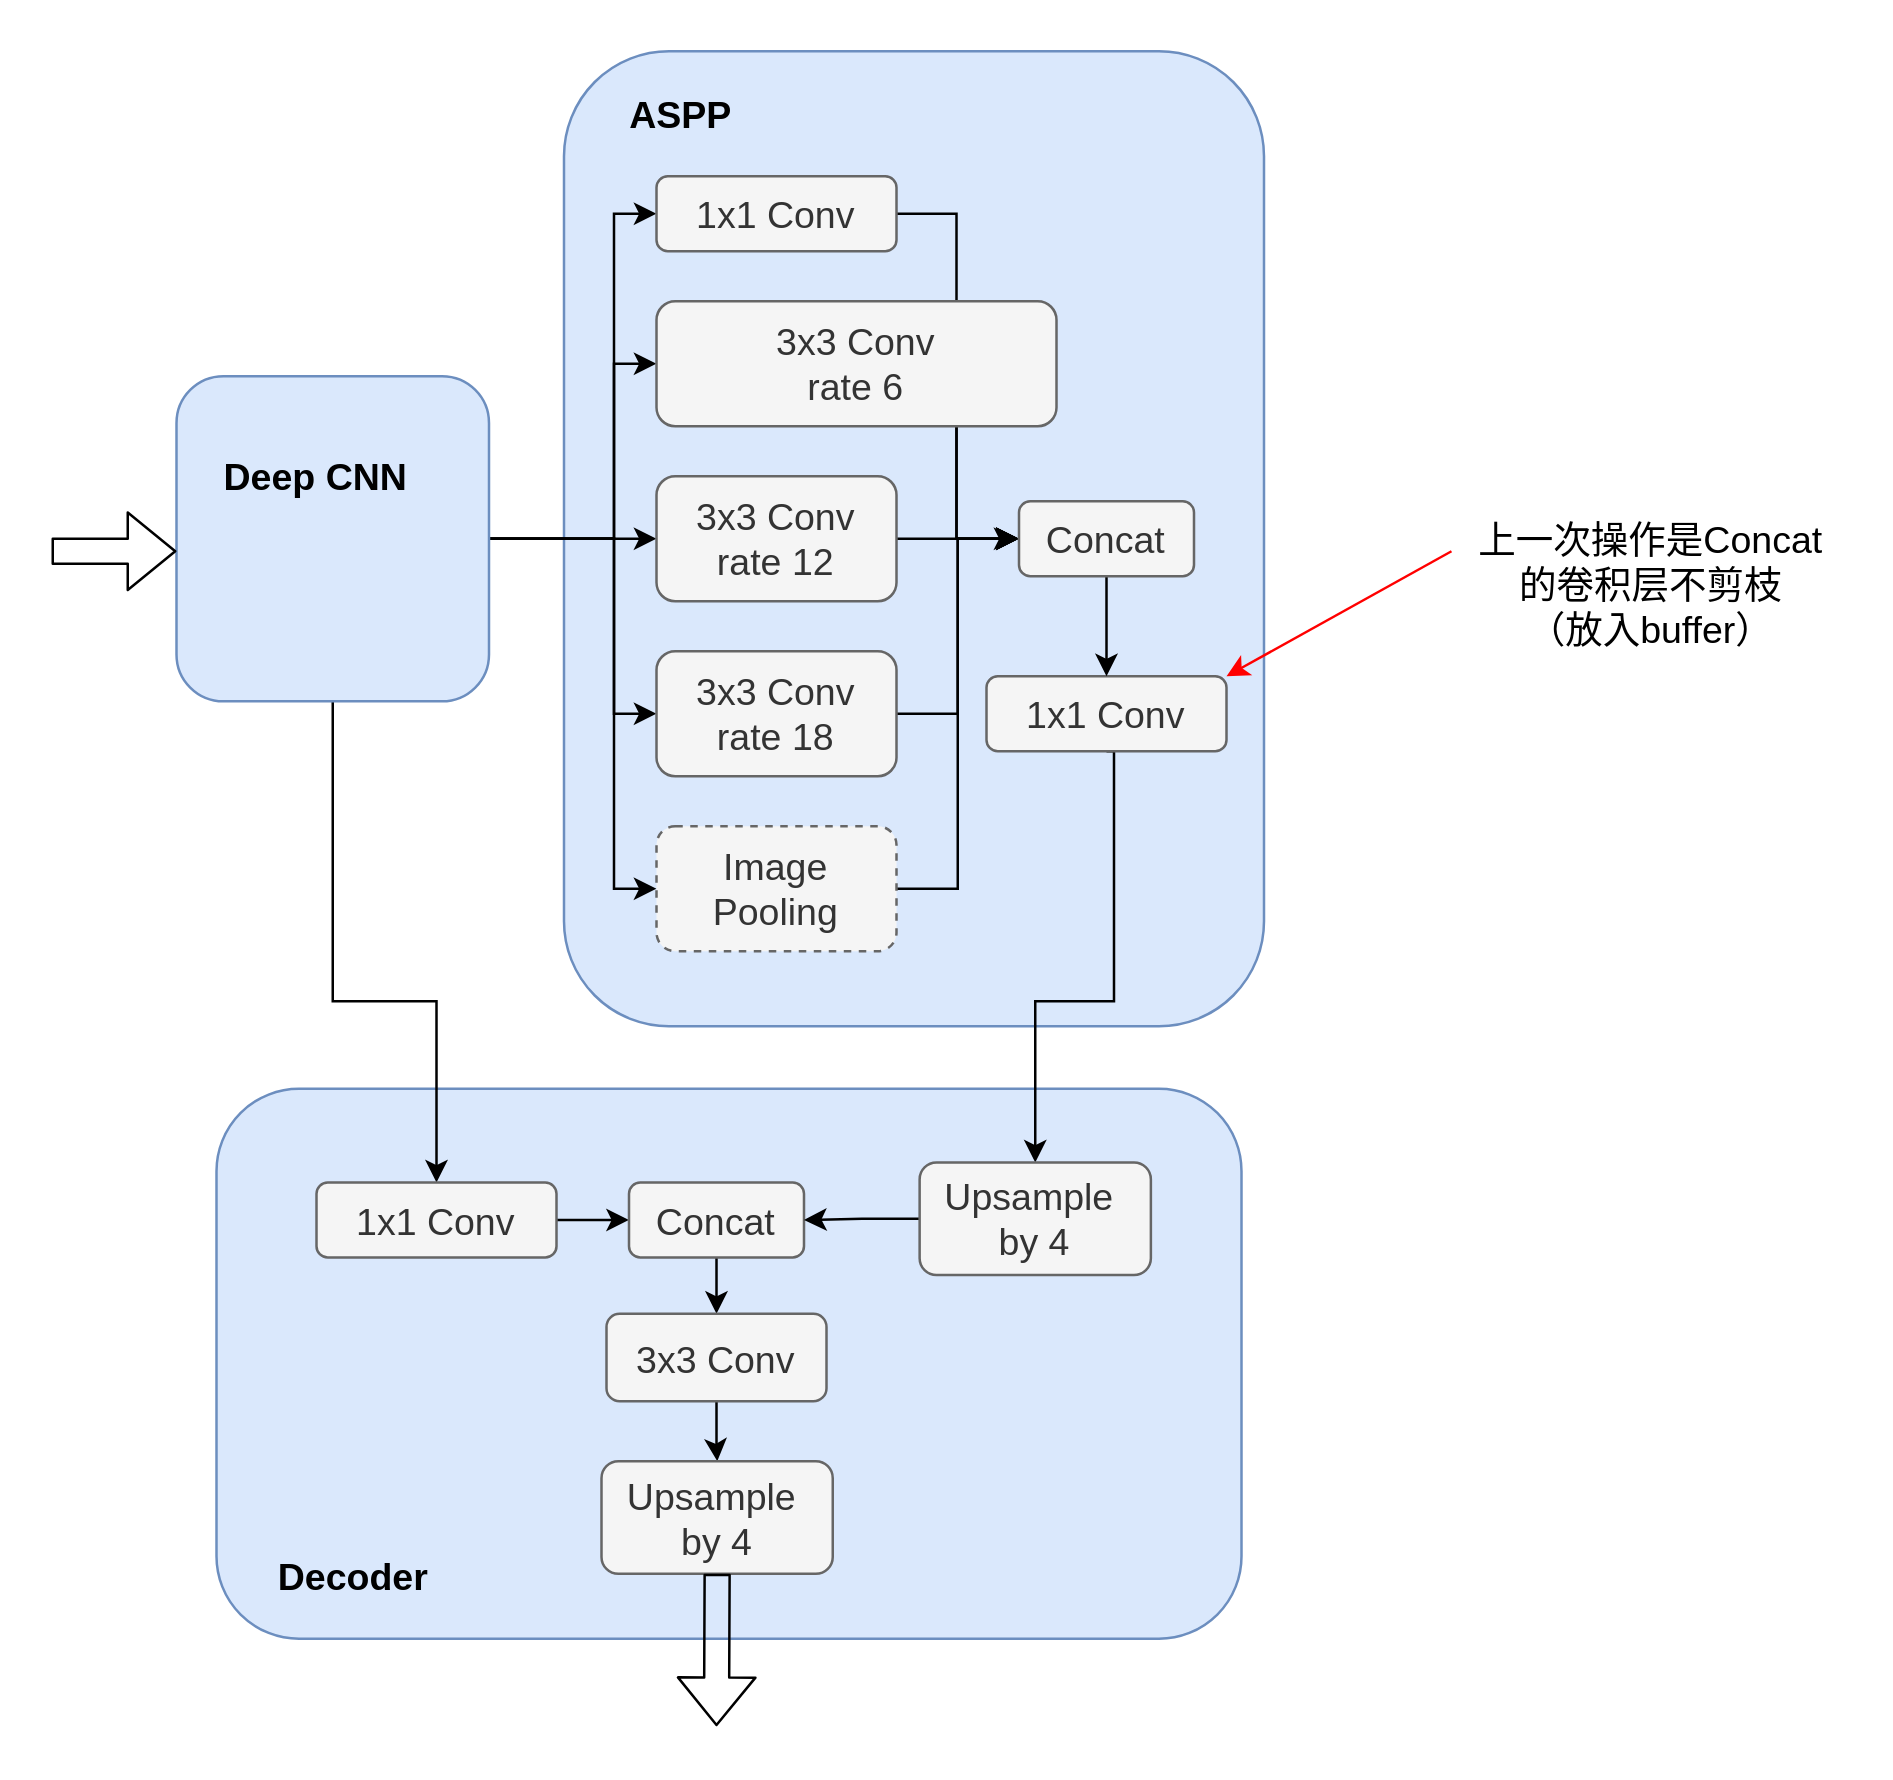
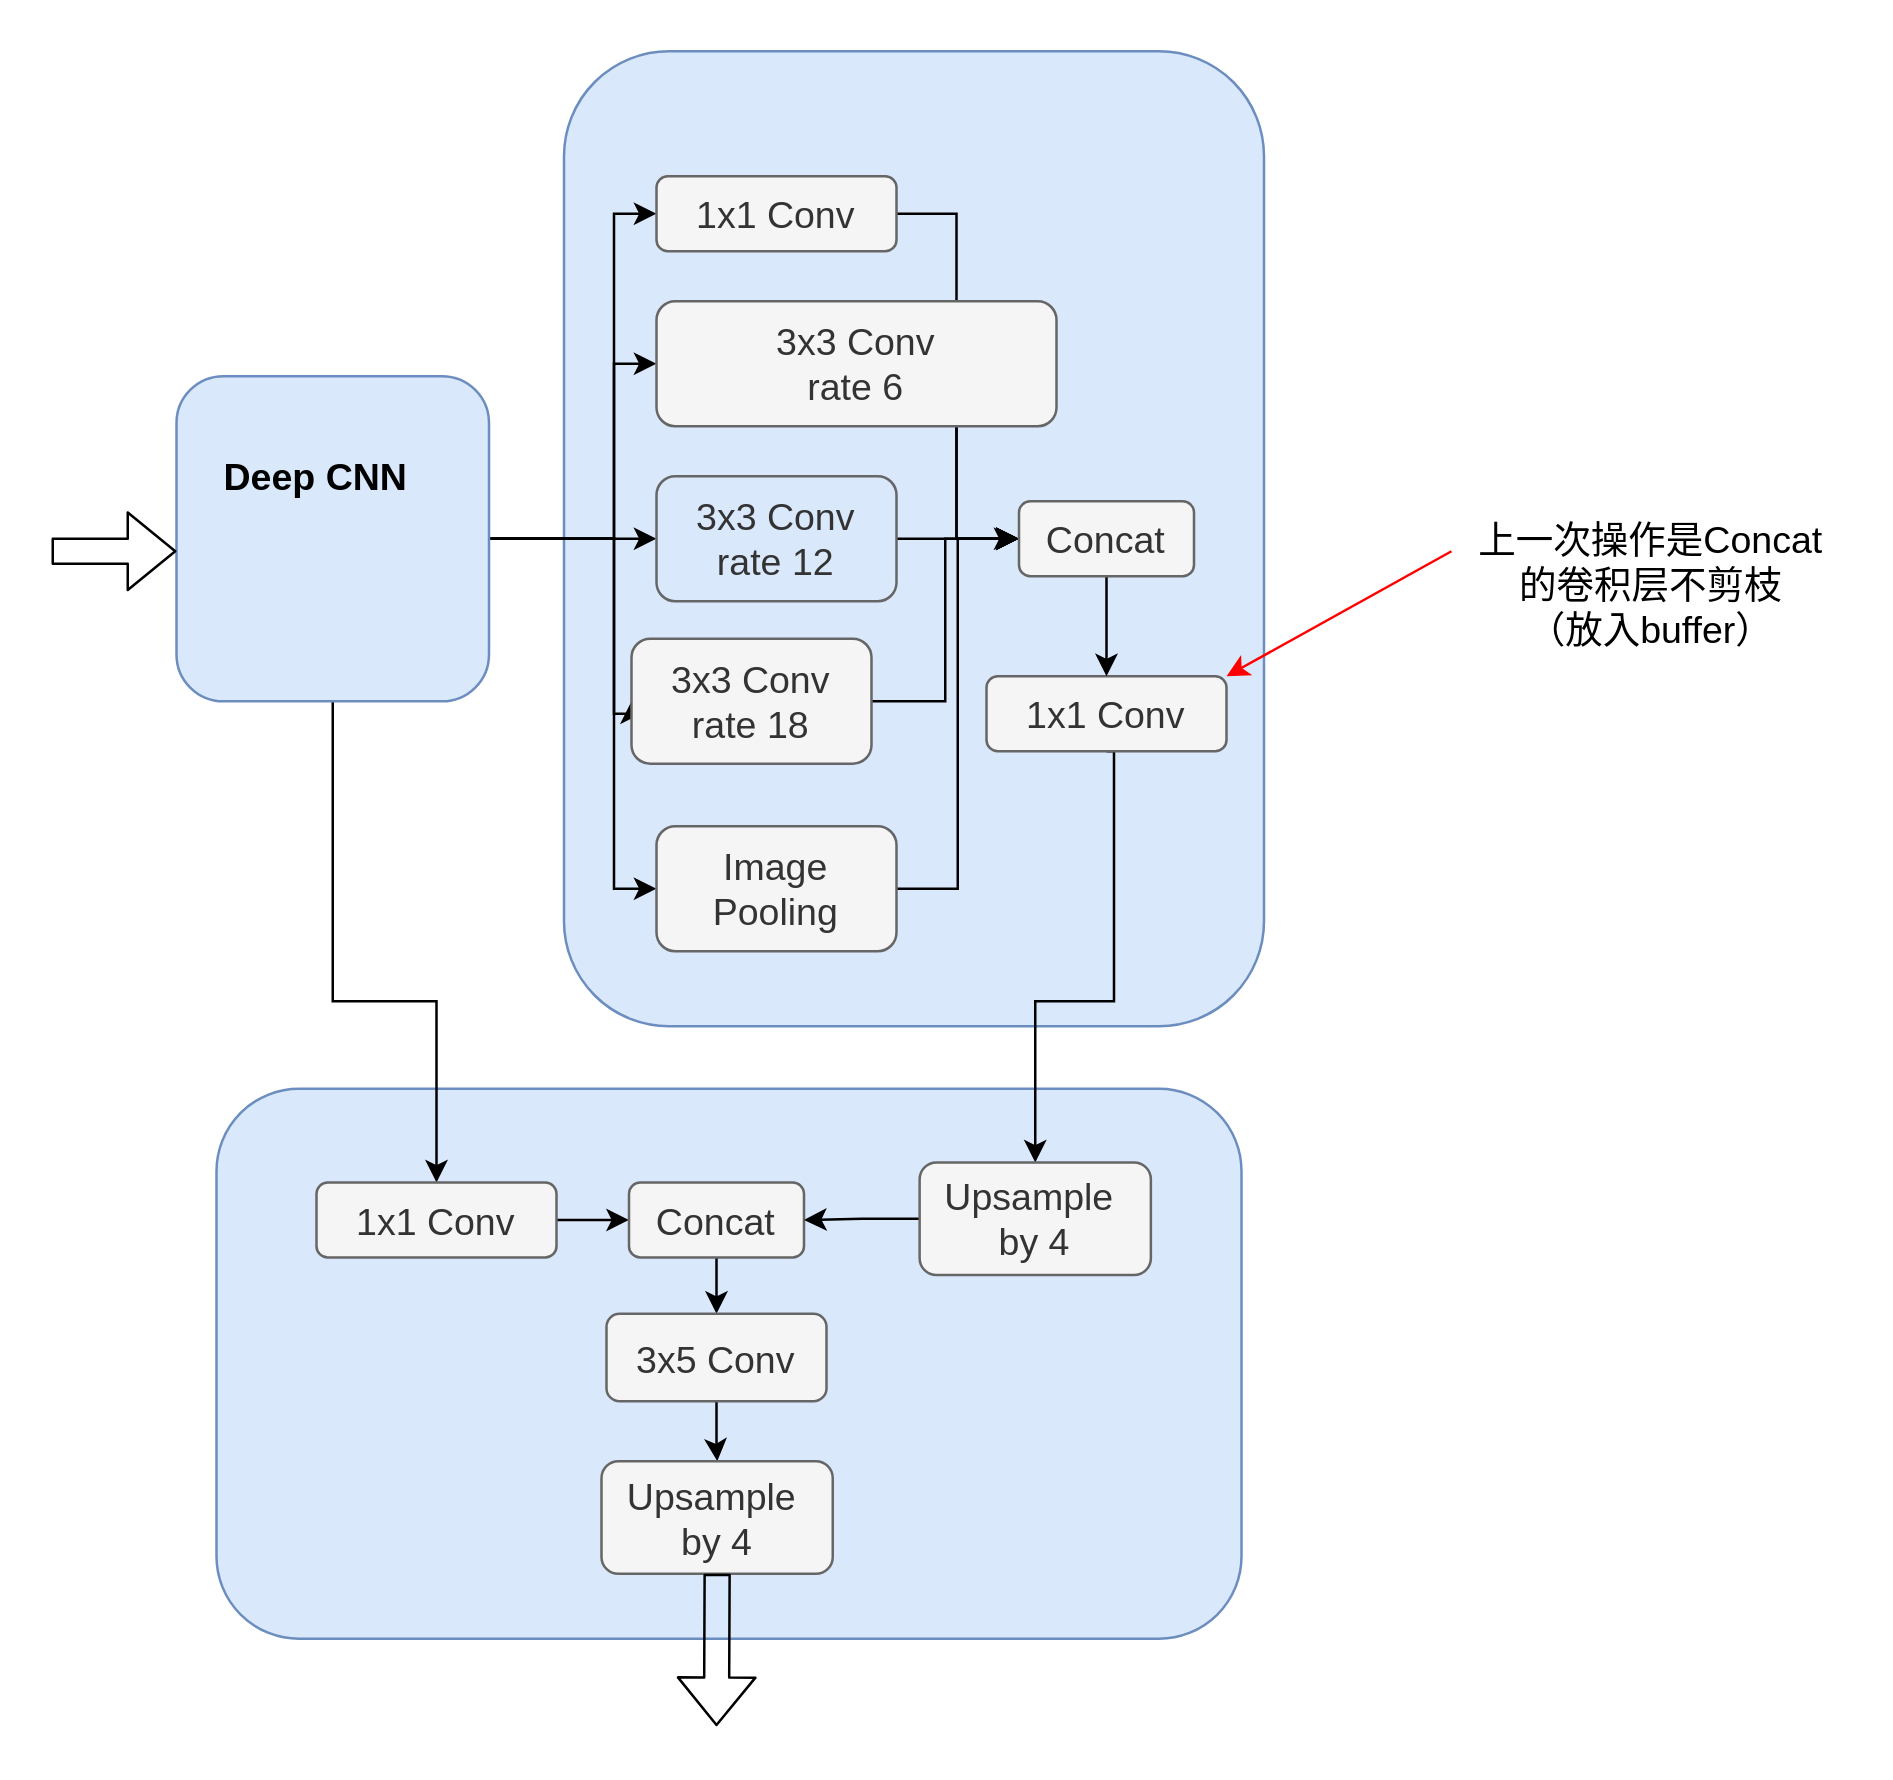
node "ASPP": removed
node "3x3 Conv rate 12": fillcolor #f5f5f5 -> #dae8fc
node "3x3 Conv rate 18": moved (776, 714) -> (751, 701)
node "Image Pooling": style dashed -> solid
node "3x3 Conv": label "3x3 Conv" -> "3x5 Conv"
node "Decoder": removed
